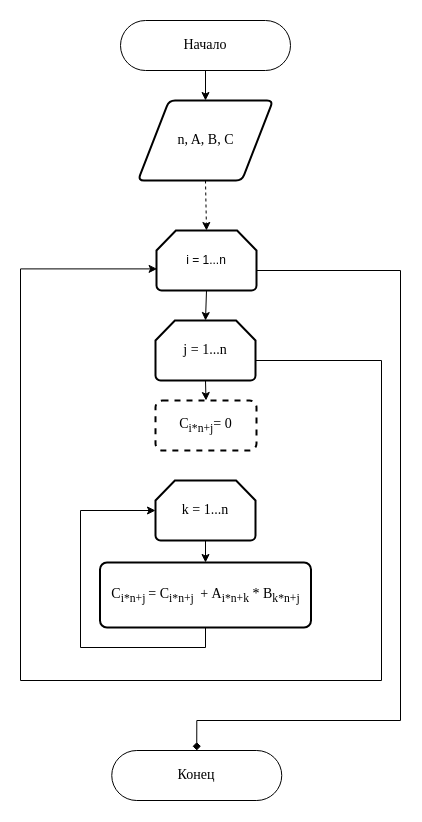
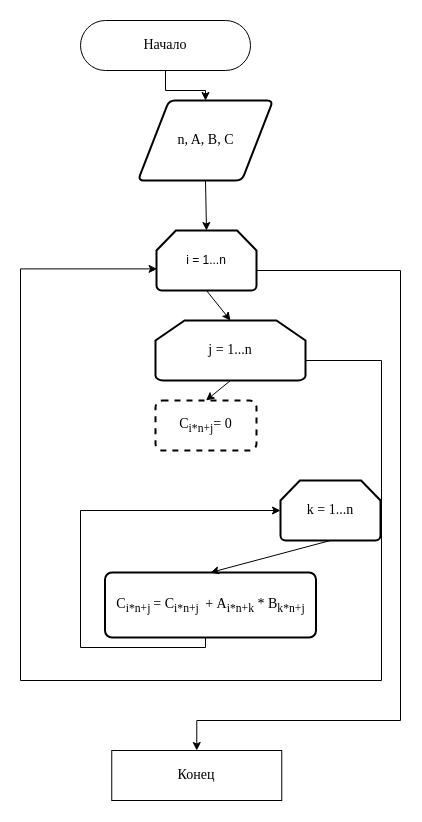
node "Начало": moved (206, 46) -> (166, 46)
edge "n, A, B, C" -> "i = 1...n": style dashed -> solid
node "j = 1...n": size 100x60 -> 150x60
node "k = 1...n": moved (206, 511) -> (331, 511)
node "Ci*n+j = Ci*n+j + Ai*n+k * Bk*n+j": moved (206, 595) -> (211, 605)
edge "i = 1...n" -> "Конец": arrowhead diamond -> classic
node "Конец": shape rounded rectangle -> rectangle
